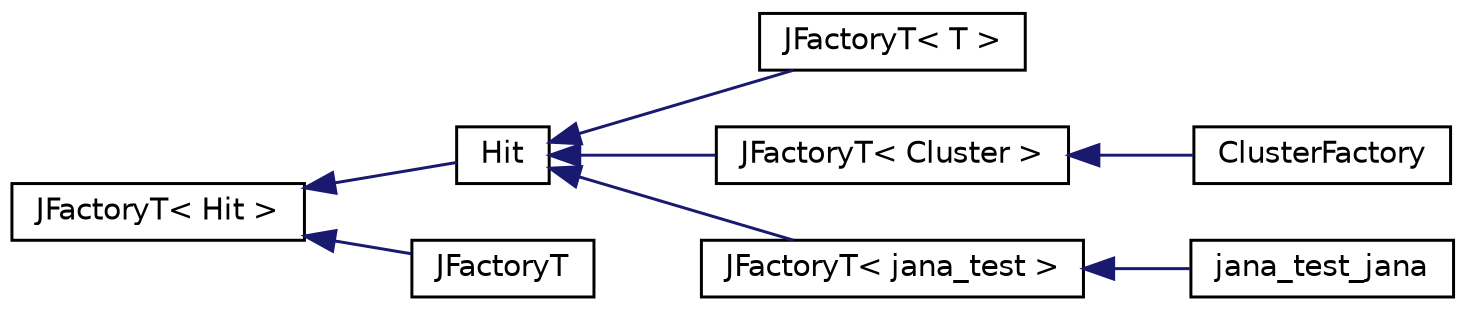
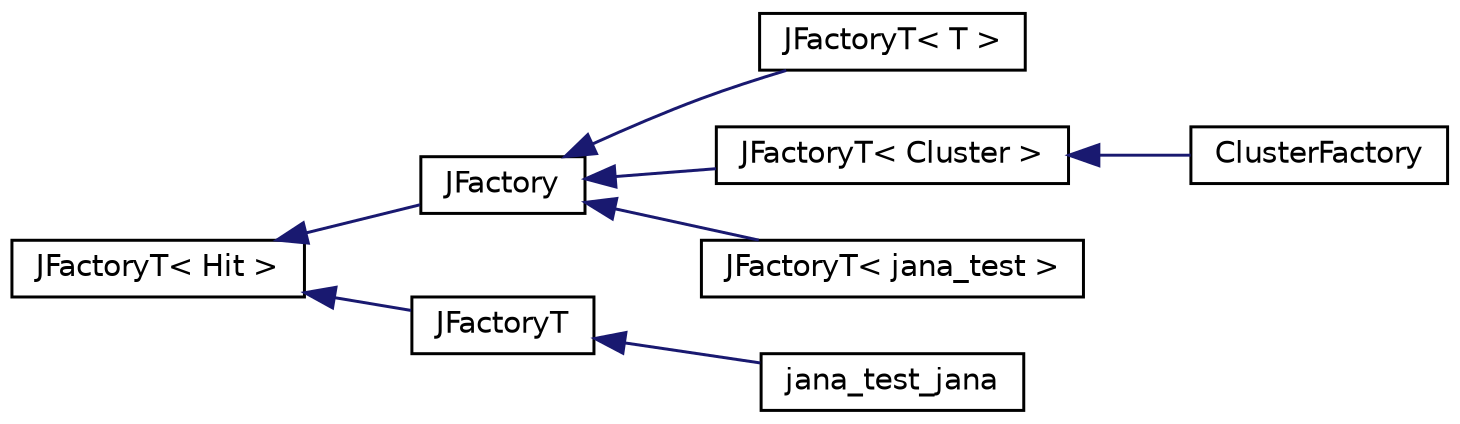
node "Hit": label "Hit" -> "JFactory"
edge "jana_test_jana" -> "JFactoryT< jana_test >": now "jana_test_jana" -> "JFactoryT"
